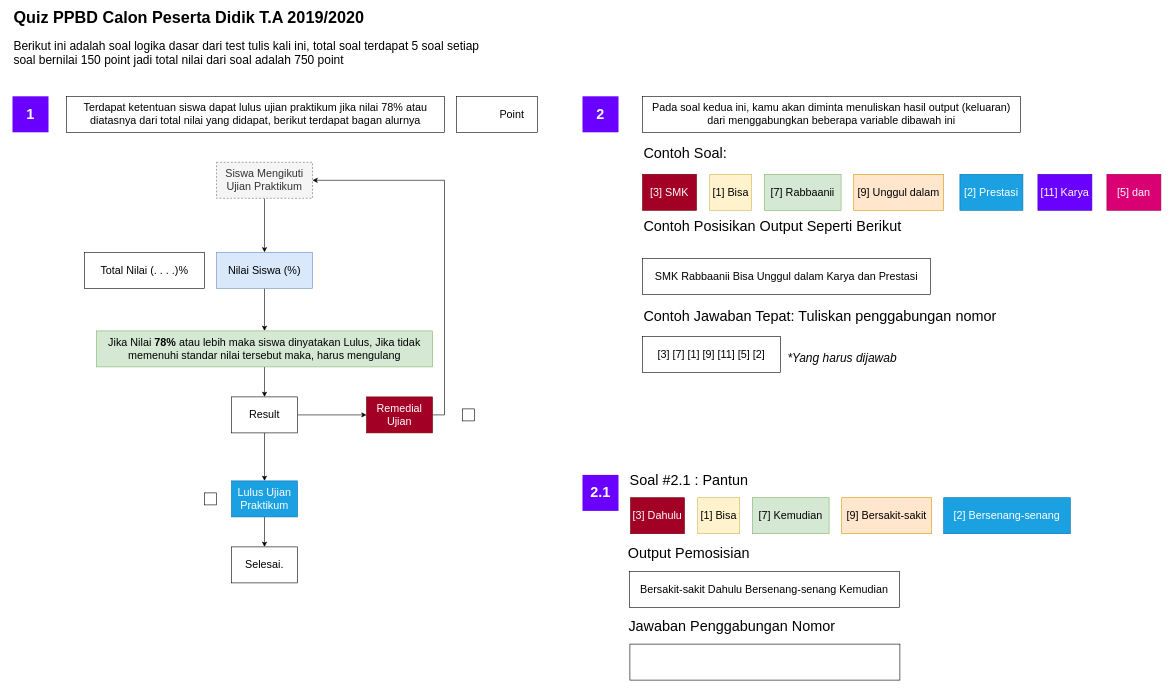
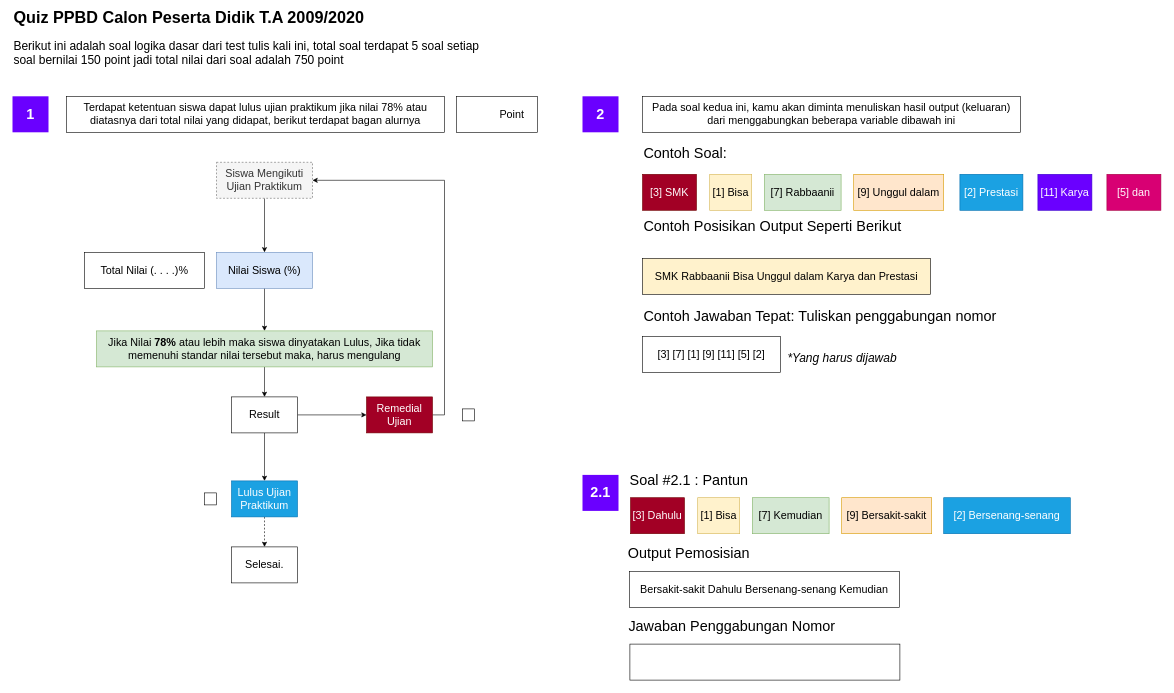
node "Quiz PPBD Calon Peserta Didik T.A 2019/2020": label "Quiz PPBD Calon Peserta Didik T.A 2019/2020" -> "Quiz PPBD Calon Peserta Didik T.A 2009/2020"
node "SMK Rabbaanii Bisa Unggul dalam Karya dan Prestasi": fillcolor #ffffff -> #fff2cc
edge "Lulus Ujian Praktikum" -> "Selesai.": style solid -> dashed
